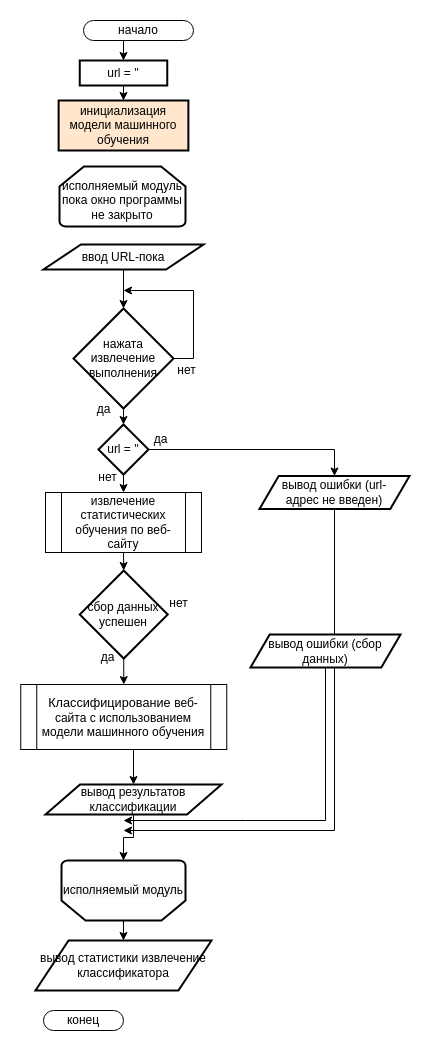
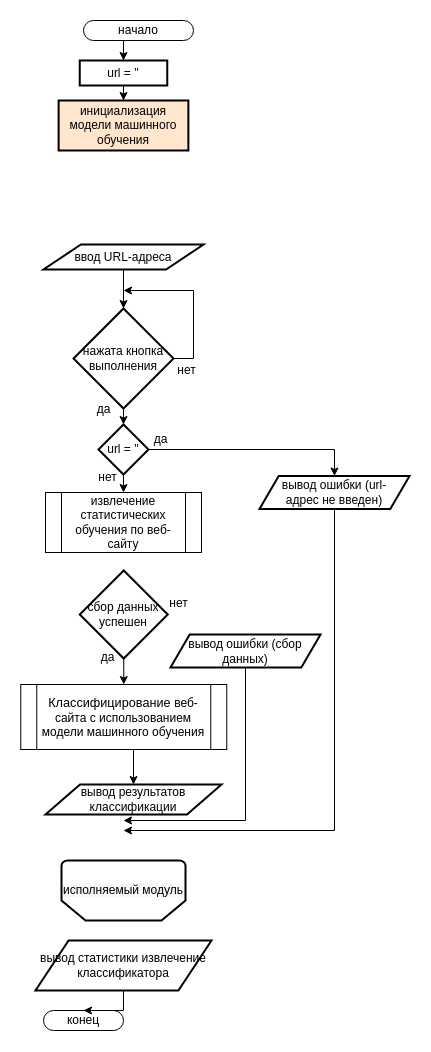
node "исполняемый модуль пока окно программы не закрыто": removed
node "ввод URL-пока": label "ввод URL-пока" -> "ввод URL-адреса"
node "нажата извлечение выполнения": label "нажата извлечение выполнения" -> "нажата кнопка выполнения"
edge "извлечение статистических обучения по веб-сайту" -> "сбор данных успешен": removed
node "вывод ошибки (сбор данных)": moved (326, 651) -> (246, 651)
edge "вывод результатов классификации" -> "исполняемый модуль": removed
edge "исполняемый модуль" -> "вывод статистики извлечение классификатора": removed
edge "вывод статистики извлечение классификатора" -> "конец": added
